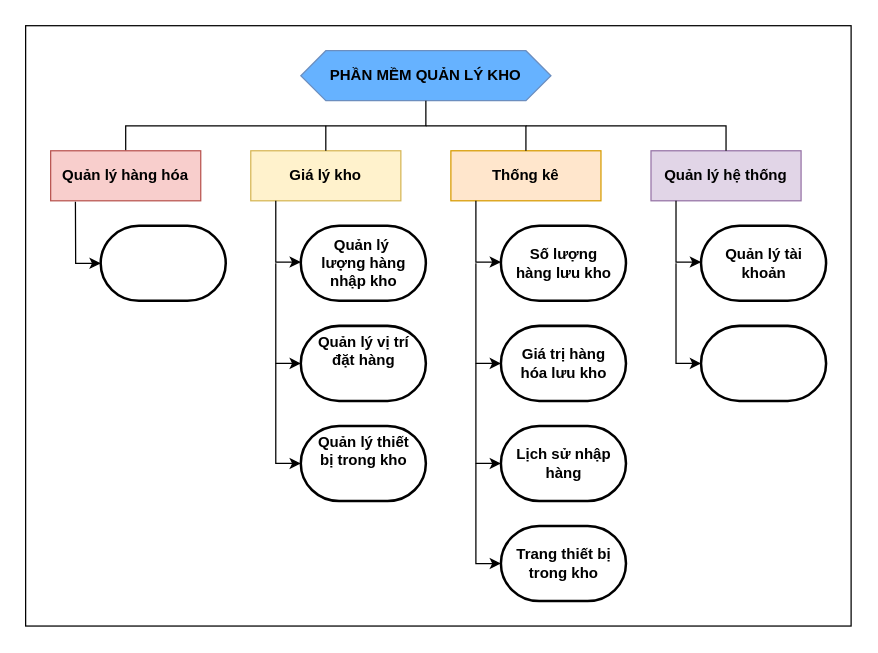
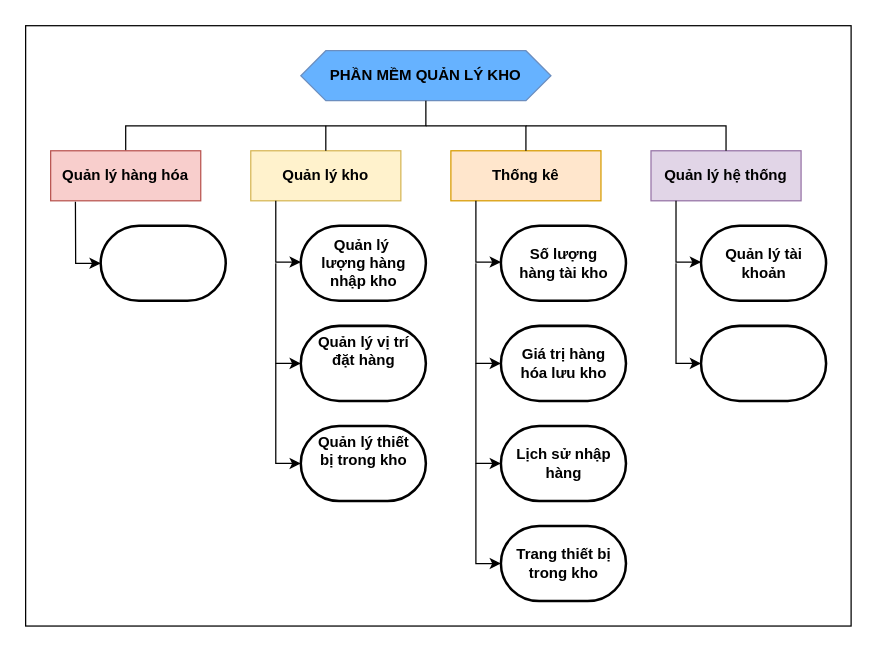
node "Giá lý kho": label "Giá lý kho" -> "Quản lý kho"
node "Số lượng hàng lưu kho": label "Số lượng hàng lưu kho" -> "Số lượng hàng tài kho"
